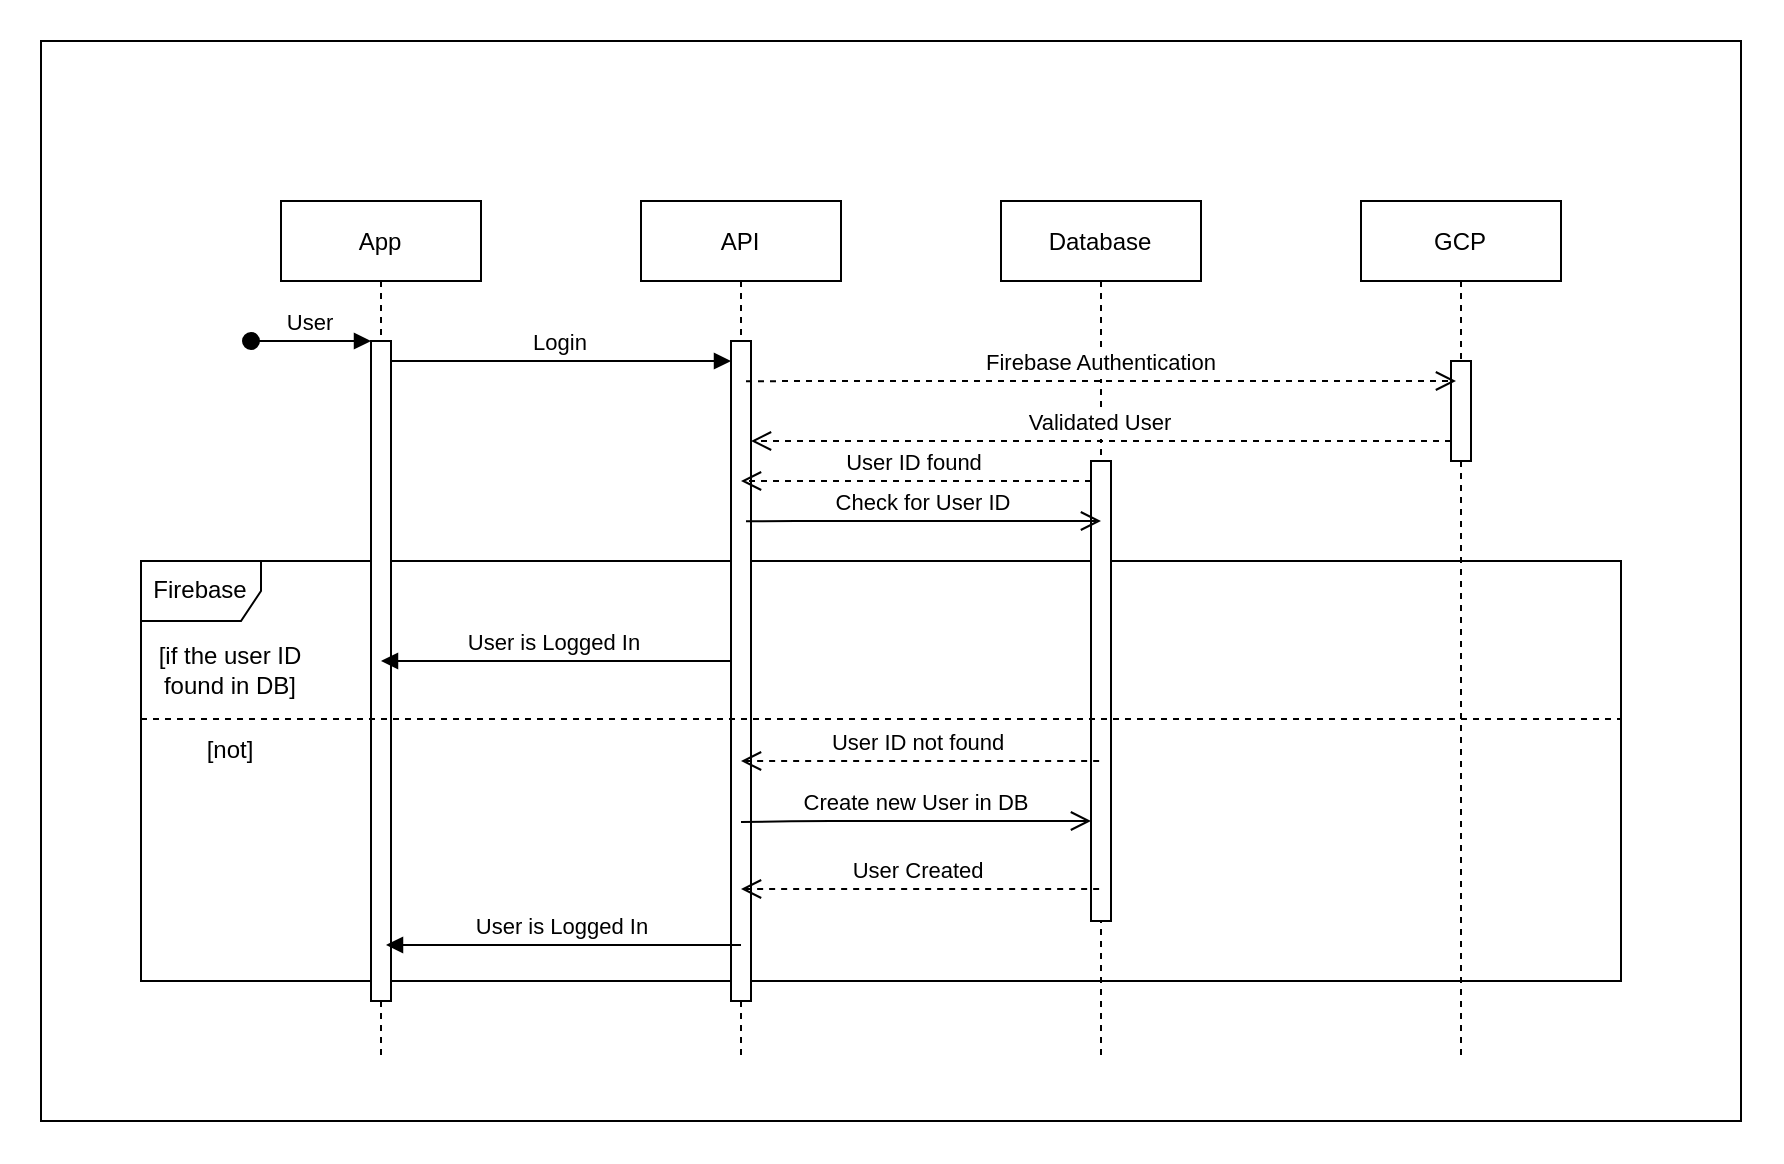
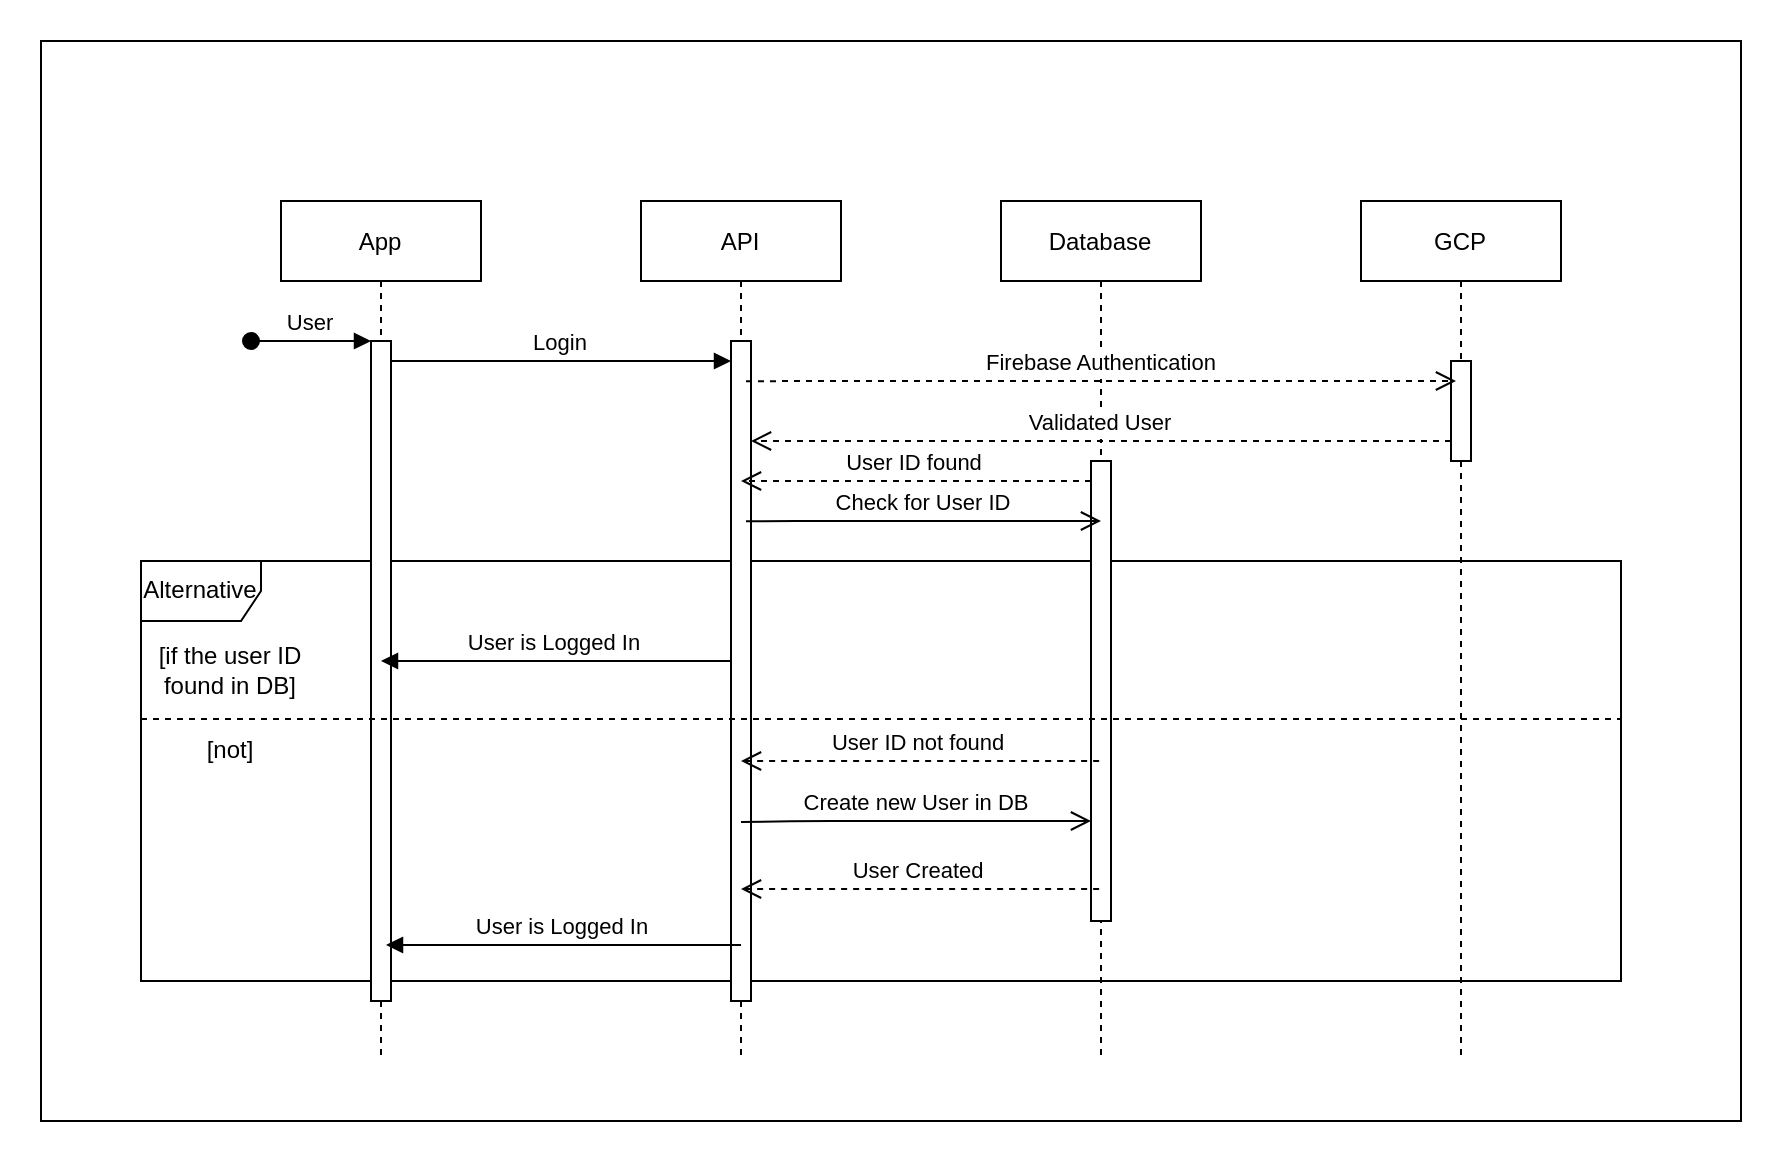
node "Firebase": label "Firebase" -> "Alternative"
